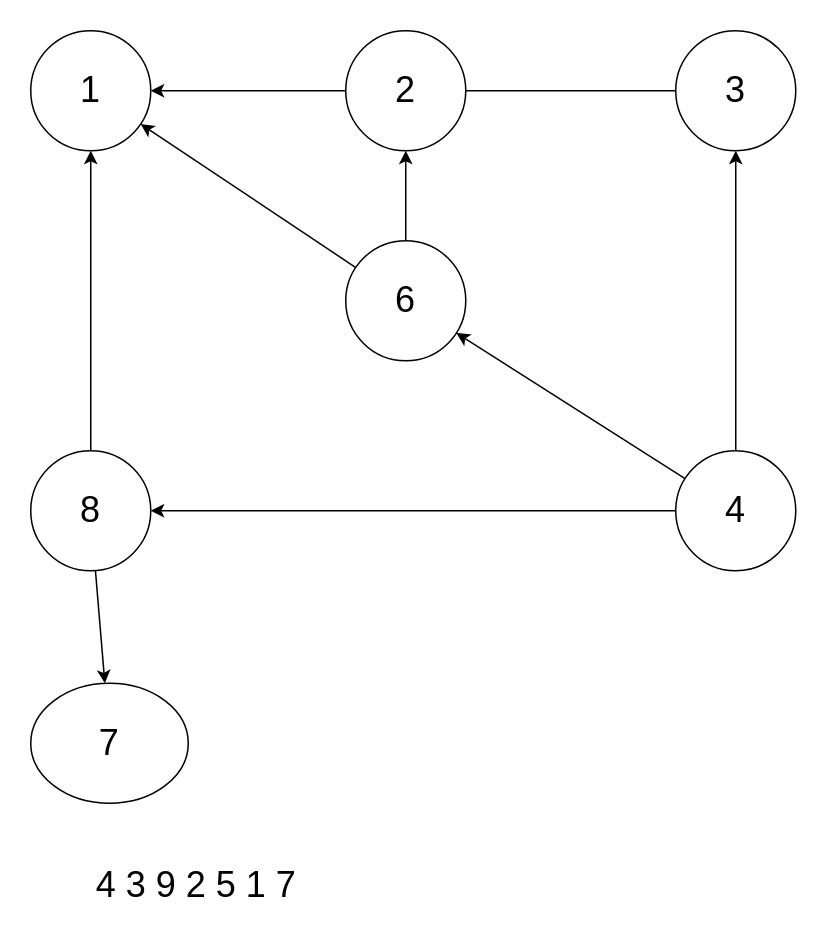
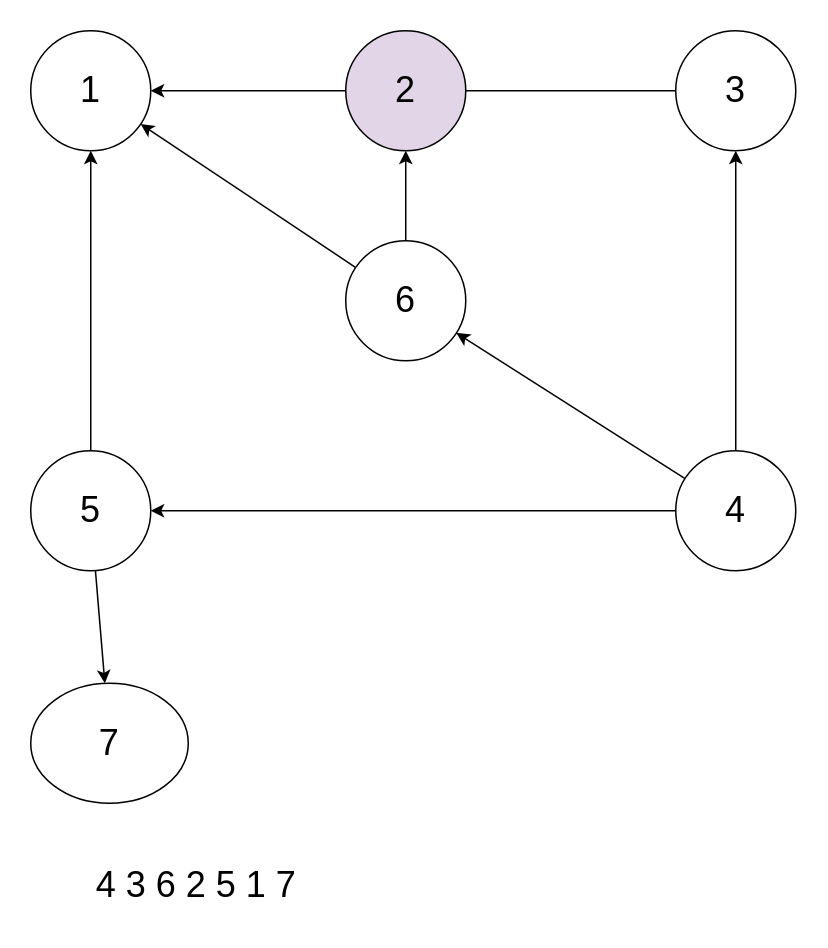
node "2": fillcolor #ffffff -> #e1d5e7
node "8": label "8" -> "5"
node "4 3 9 2 5 1 7": label "4 3 9 2 5 1 7" -> "4 3 6 2 5 1 7"
